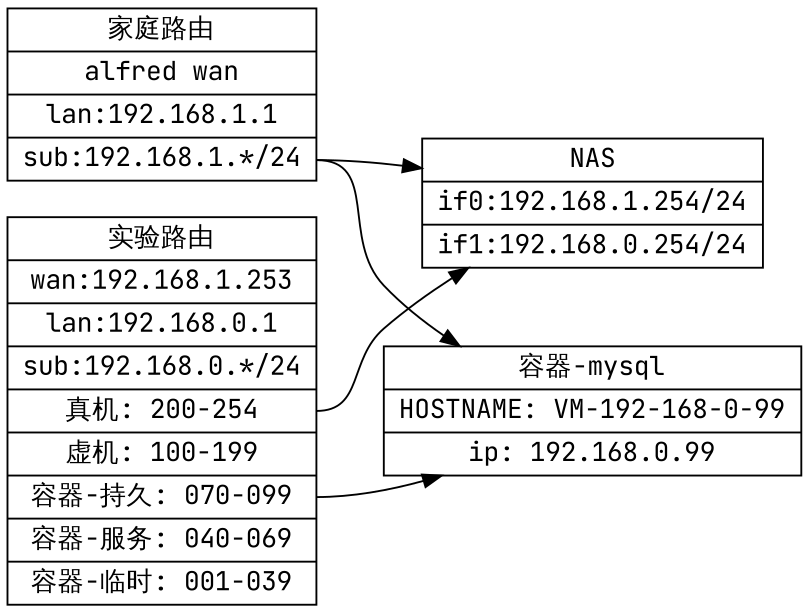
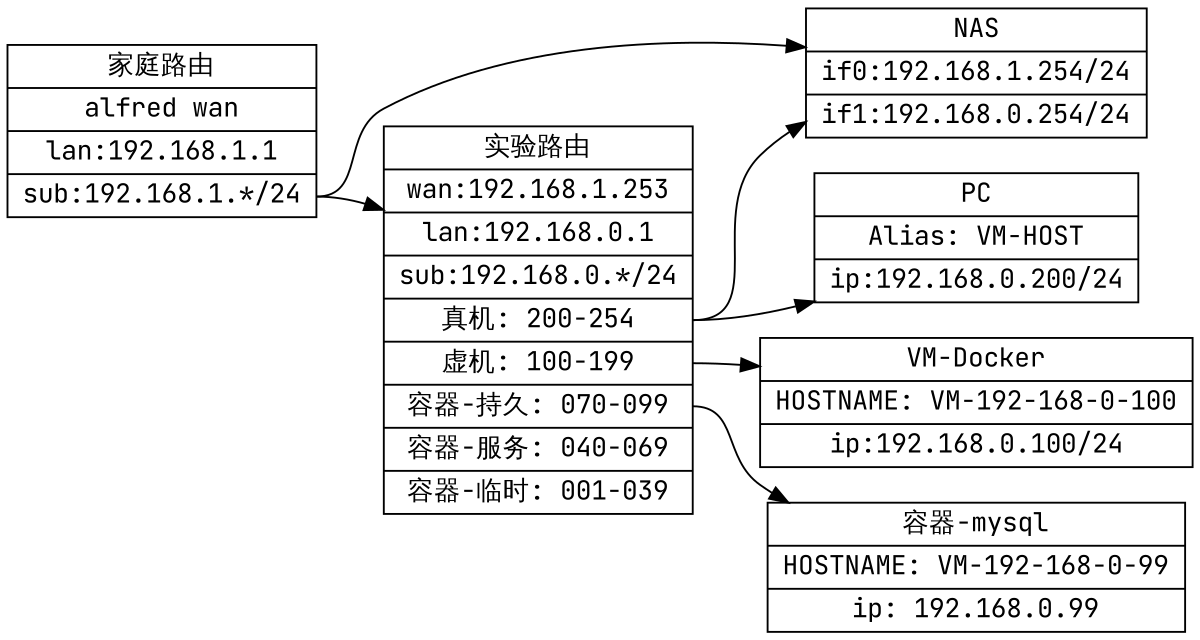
node "PC": added
edge "家庭路由" -> "容器-mysql": now "家庭路由" -> "实验路由"
node "VM-Docker": added
